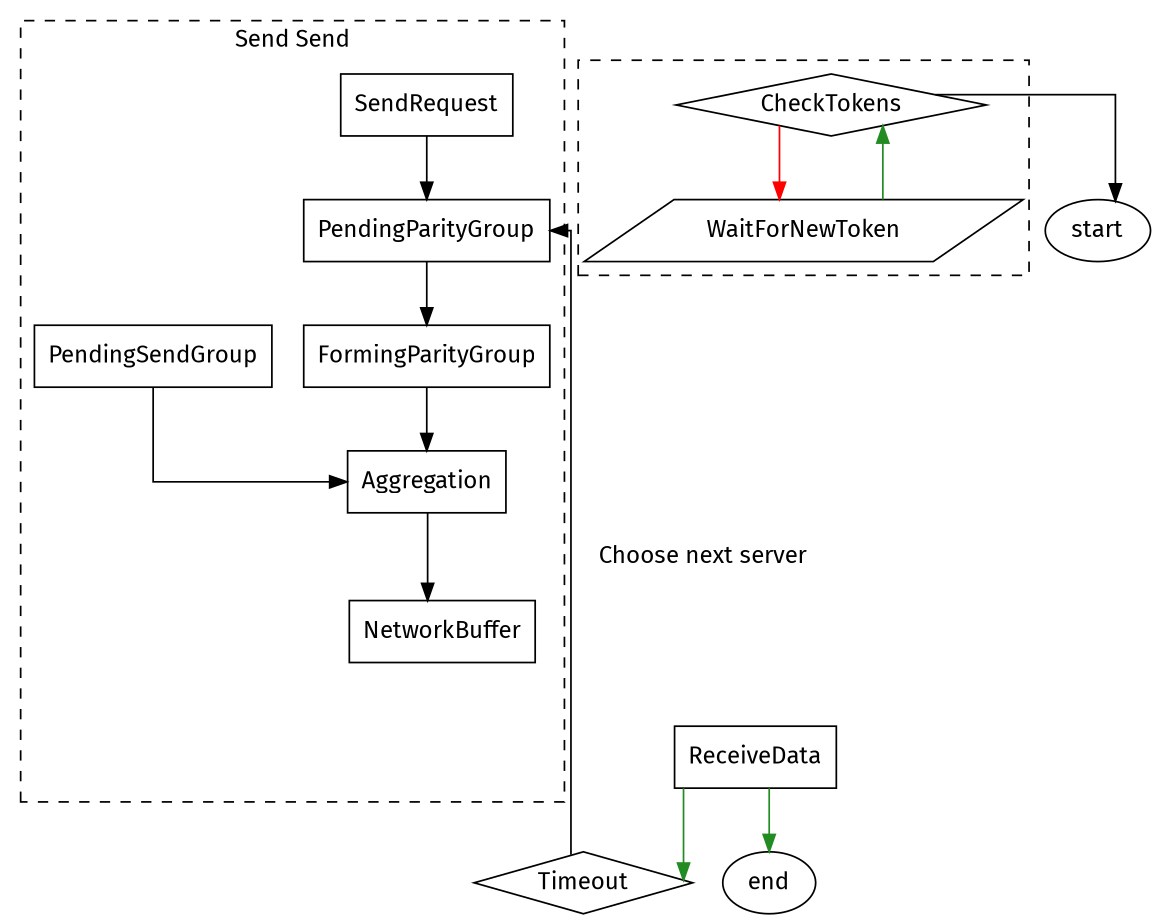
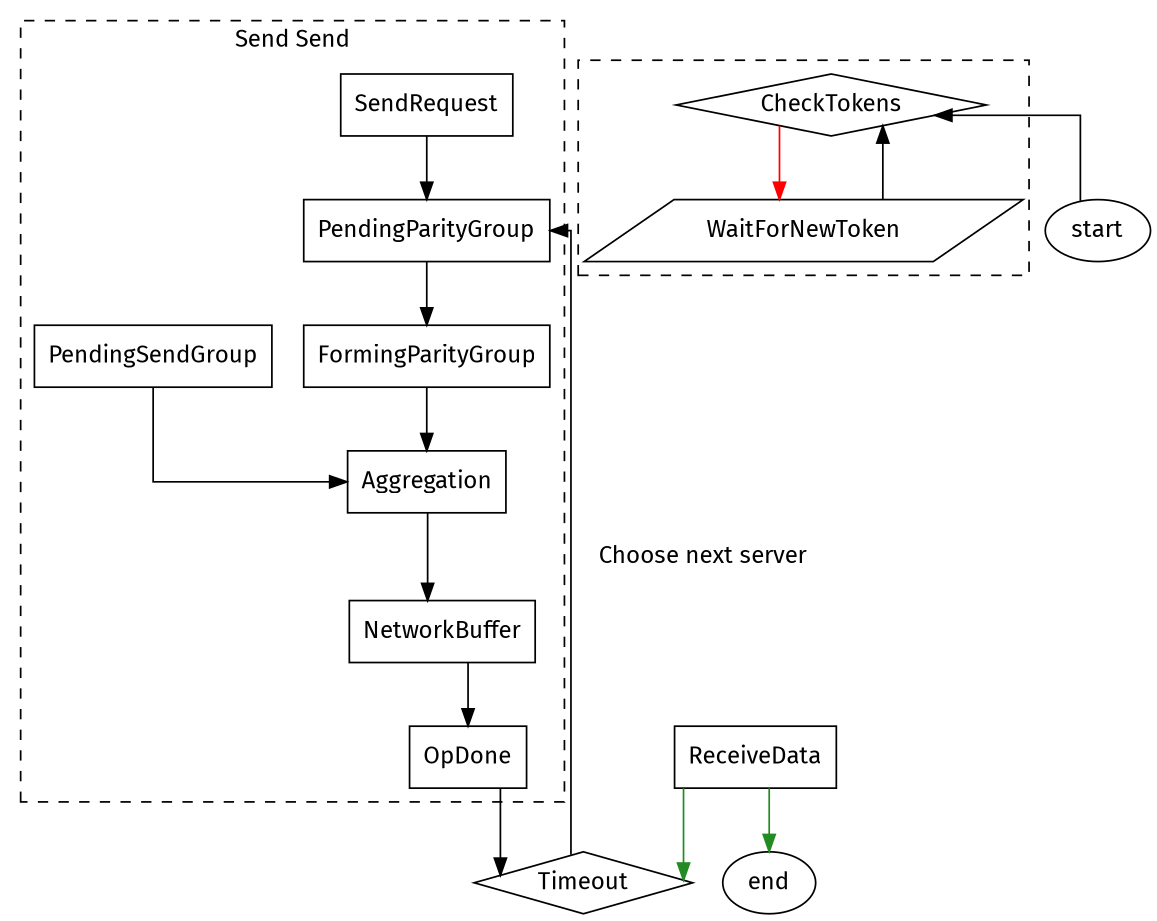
edge "CheckTokens" -> "start": reversed
edge "WaitForNewToken" -> "CheckTokens": color forestgreen -> black
node "OpDone": added
